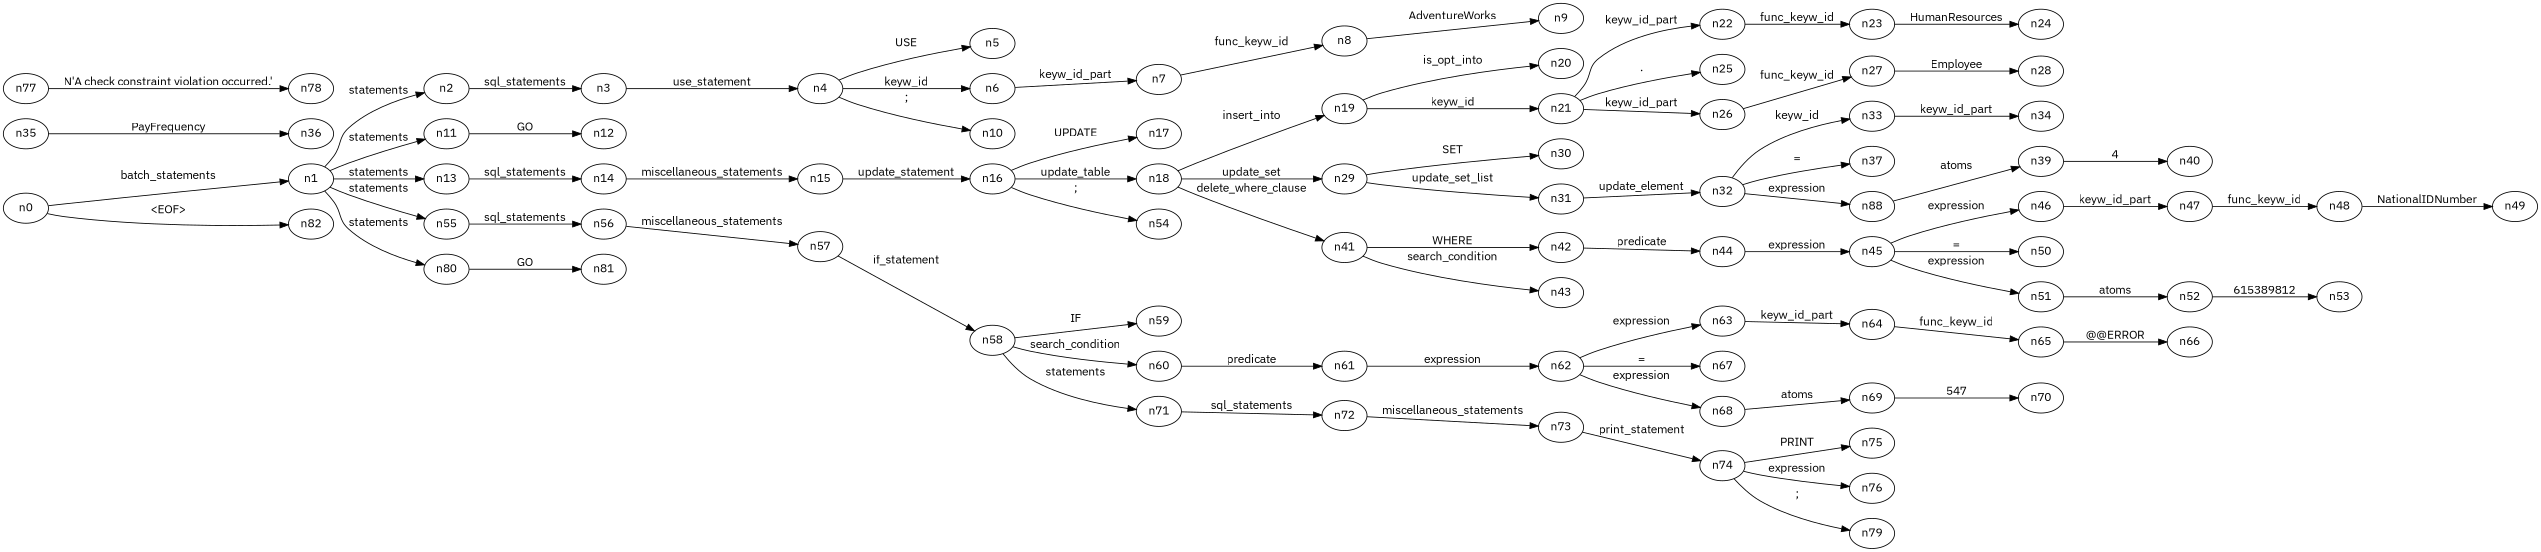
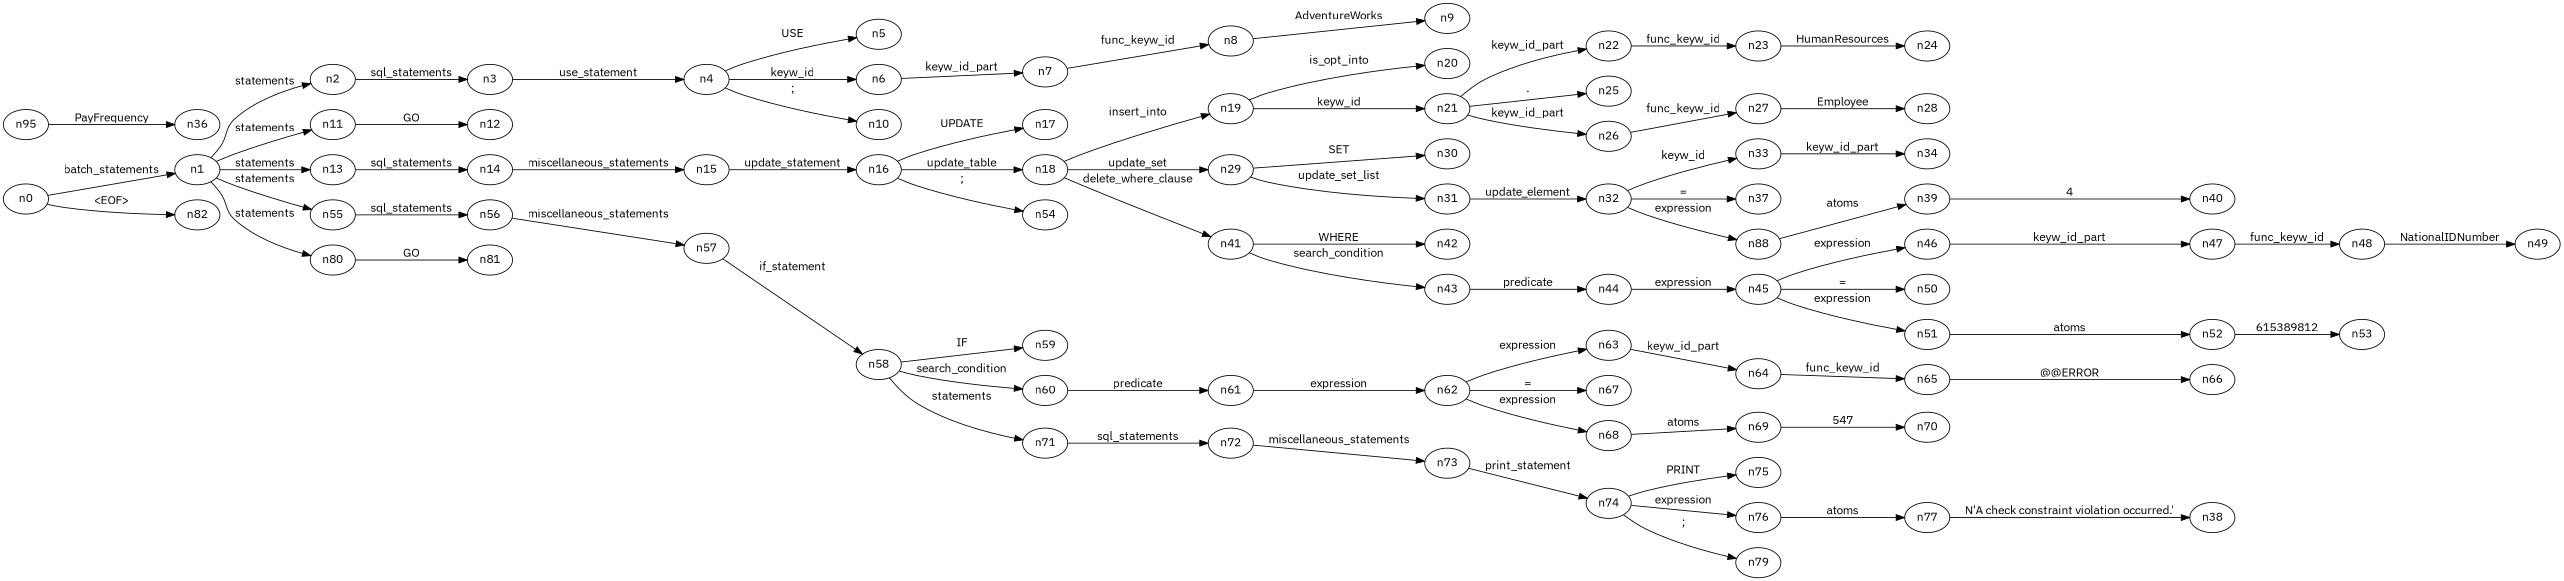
node "n78": label "n78" -> "n38"
node "n35": label "n35" -> "n95"
edge "n42" -> "n44": now "n43" -> "n44"
edge "n76" -> "n77": added, label "atoms"
